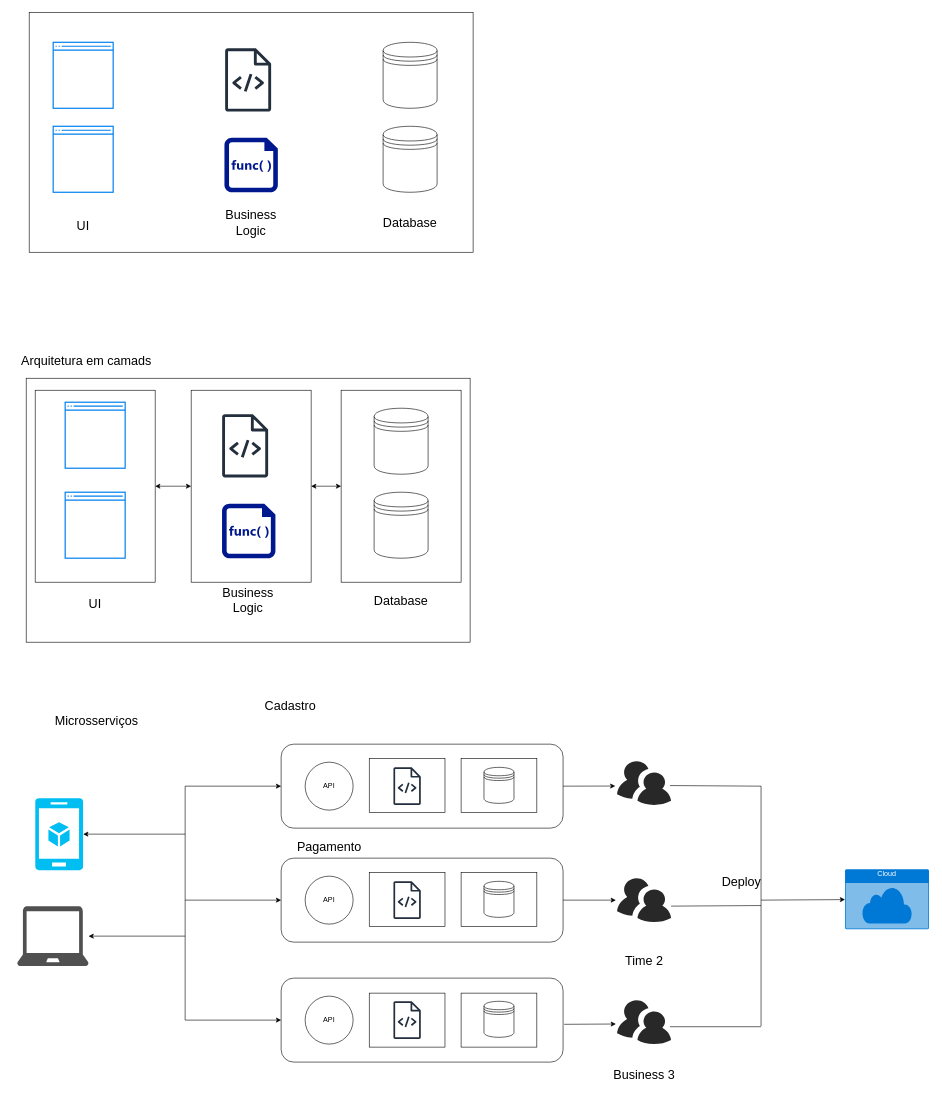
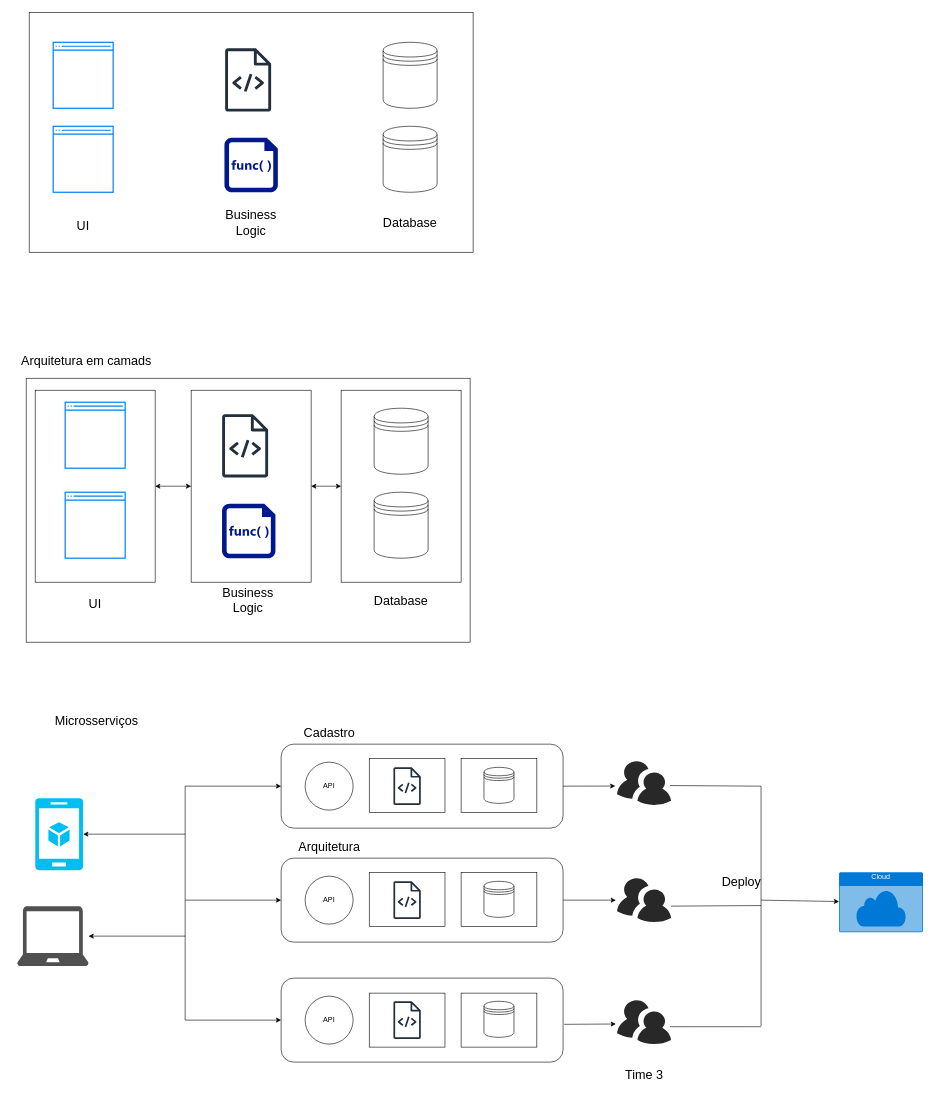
node "Cadastro": moved (290, 705) -> (329, 732)
node "Pagamento": label "Pagamento" -> "Arquitetura"
node "Cloud": moved (887, 899) -> (881, 902)
node "Time 2": removed
node "Business 3": label "Business 3" -> "Time 3"
